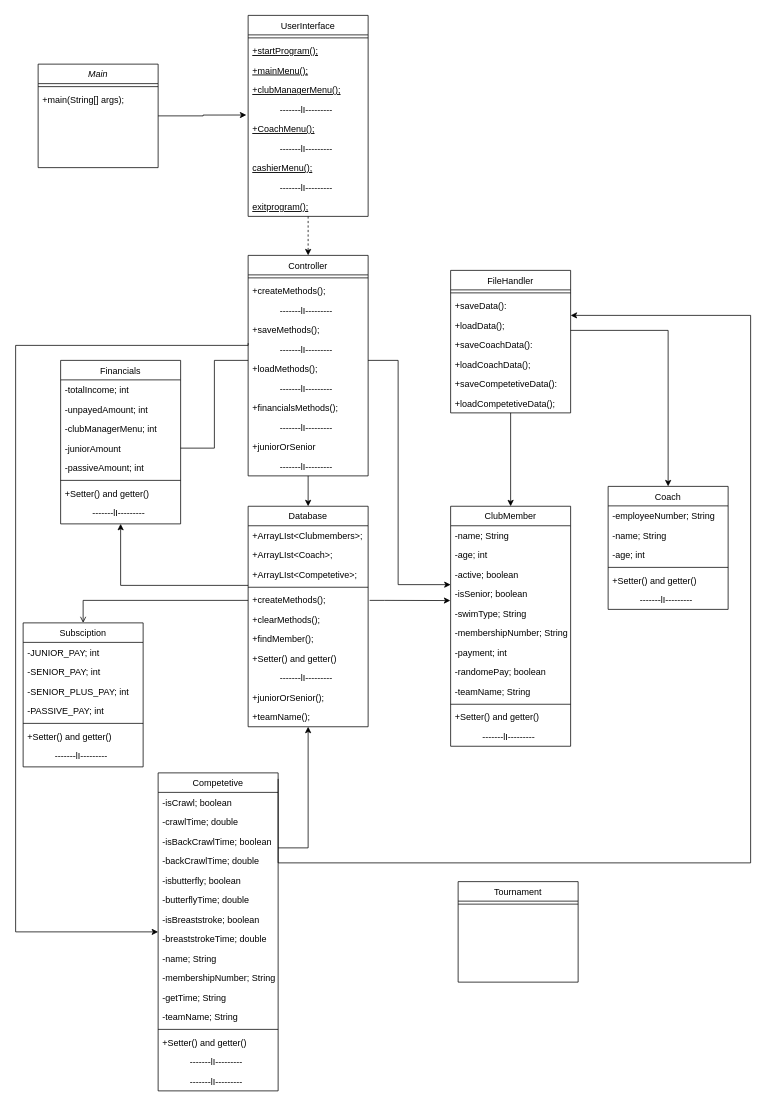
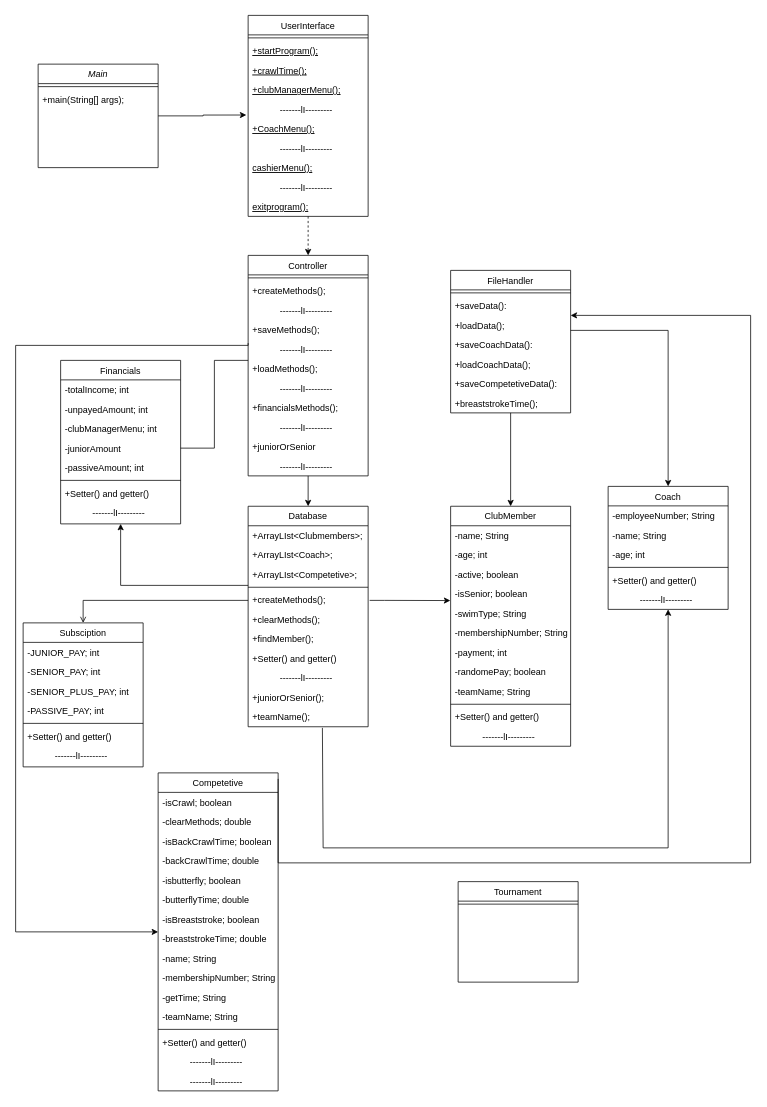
node "+mainMenu();": label "+mainMenu();" -> "+crawlTime();"
node "+loadCompetetiveData();": label "+loadCompetetiveData();" -> "+breaststrokeTime();"
edge "+loadMethods();" -> "-isSenior; boolean": removed
edge "+teamName();" -> "Coach": added
node "-crawlTime; double": label "-crawlTime; double" -> "-clearMethods; double"
edge "Competetive" -> "Database": removed
